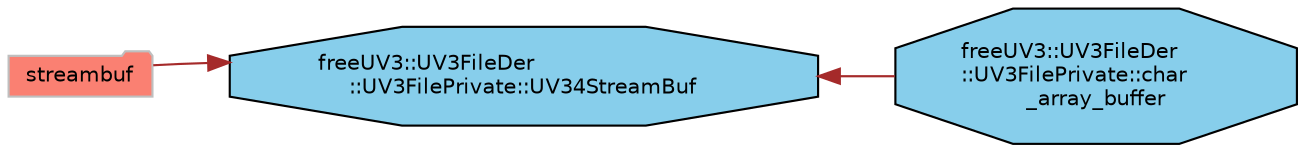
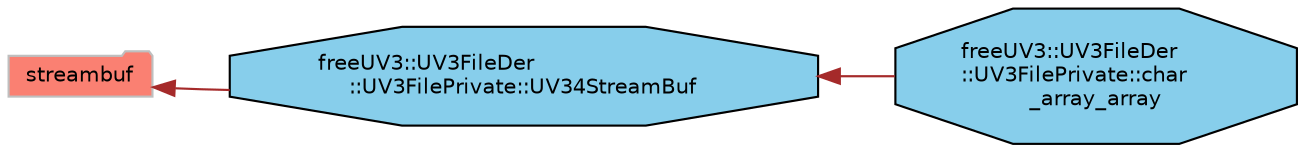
edge "streambuf" -> "freeUV3::UV3FileDer ::UV3FilePrivate::UV34StreamBuf": reversed
node "freeUV3::UV3FileDer ::UV3FilePrivate::char _array_buffer": label "freeUV3::UV3FileDer ::UV3FilePrivate::char _array_buffer" -> "freeUV3::UV3FileDer ::UV3FilePrivate::char _array_array"
